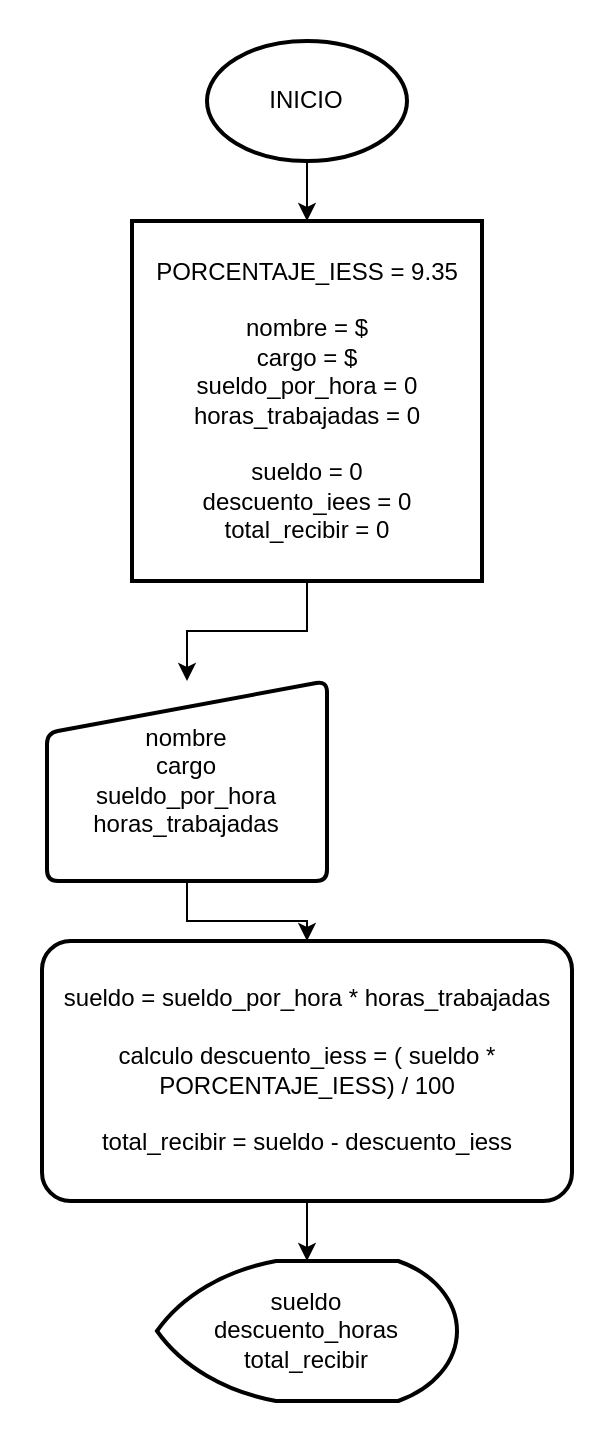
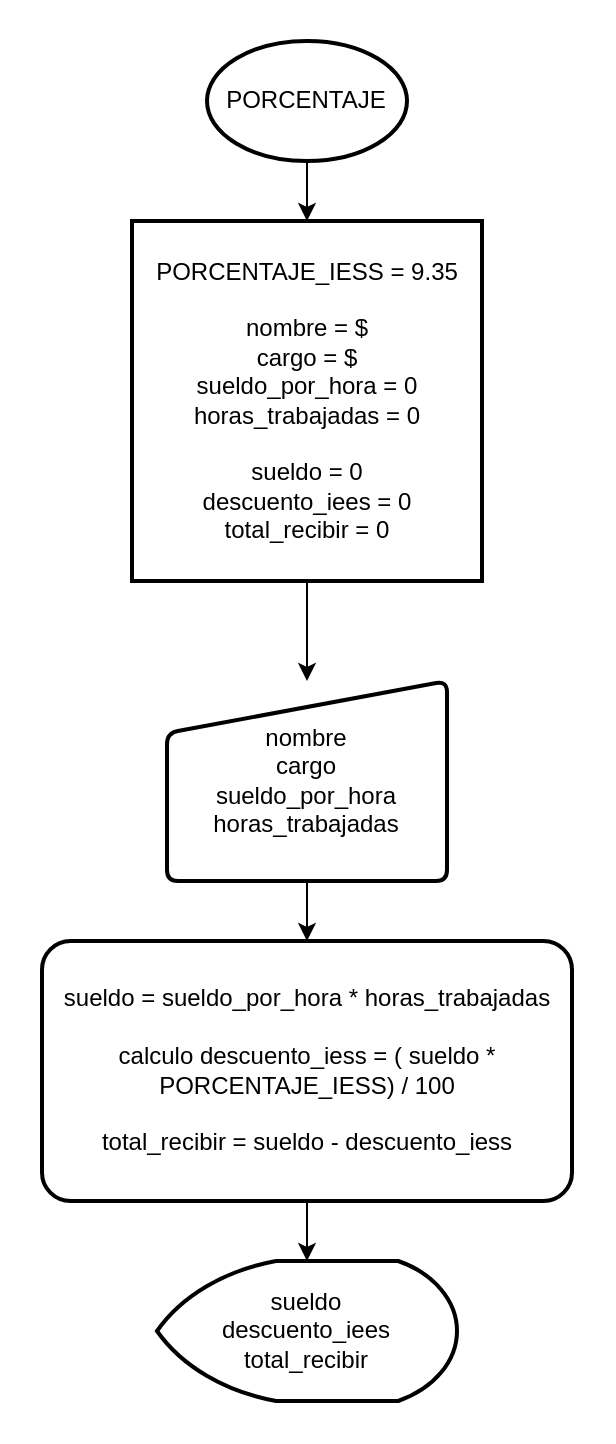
node "INICIO": label "INICIO" -> "PORCENTAJE"
node "nombre cargo sueldo_por_hora horas_trabajadas": moved (187, 781) -> (307, 781)
node "sueldo descuento_horas total_recibir": label "sueldo descuento_horas total_recibir" -> "sueldo descuento_iees total_recibir"
